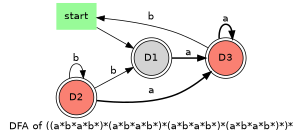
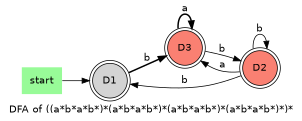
edge "D3" -> "start": now "D3" -> "D2"
edge "D1" -> "D3": label "a" -> "b"
edge "D2" -> "D3": style bold -> solid
